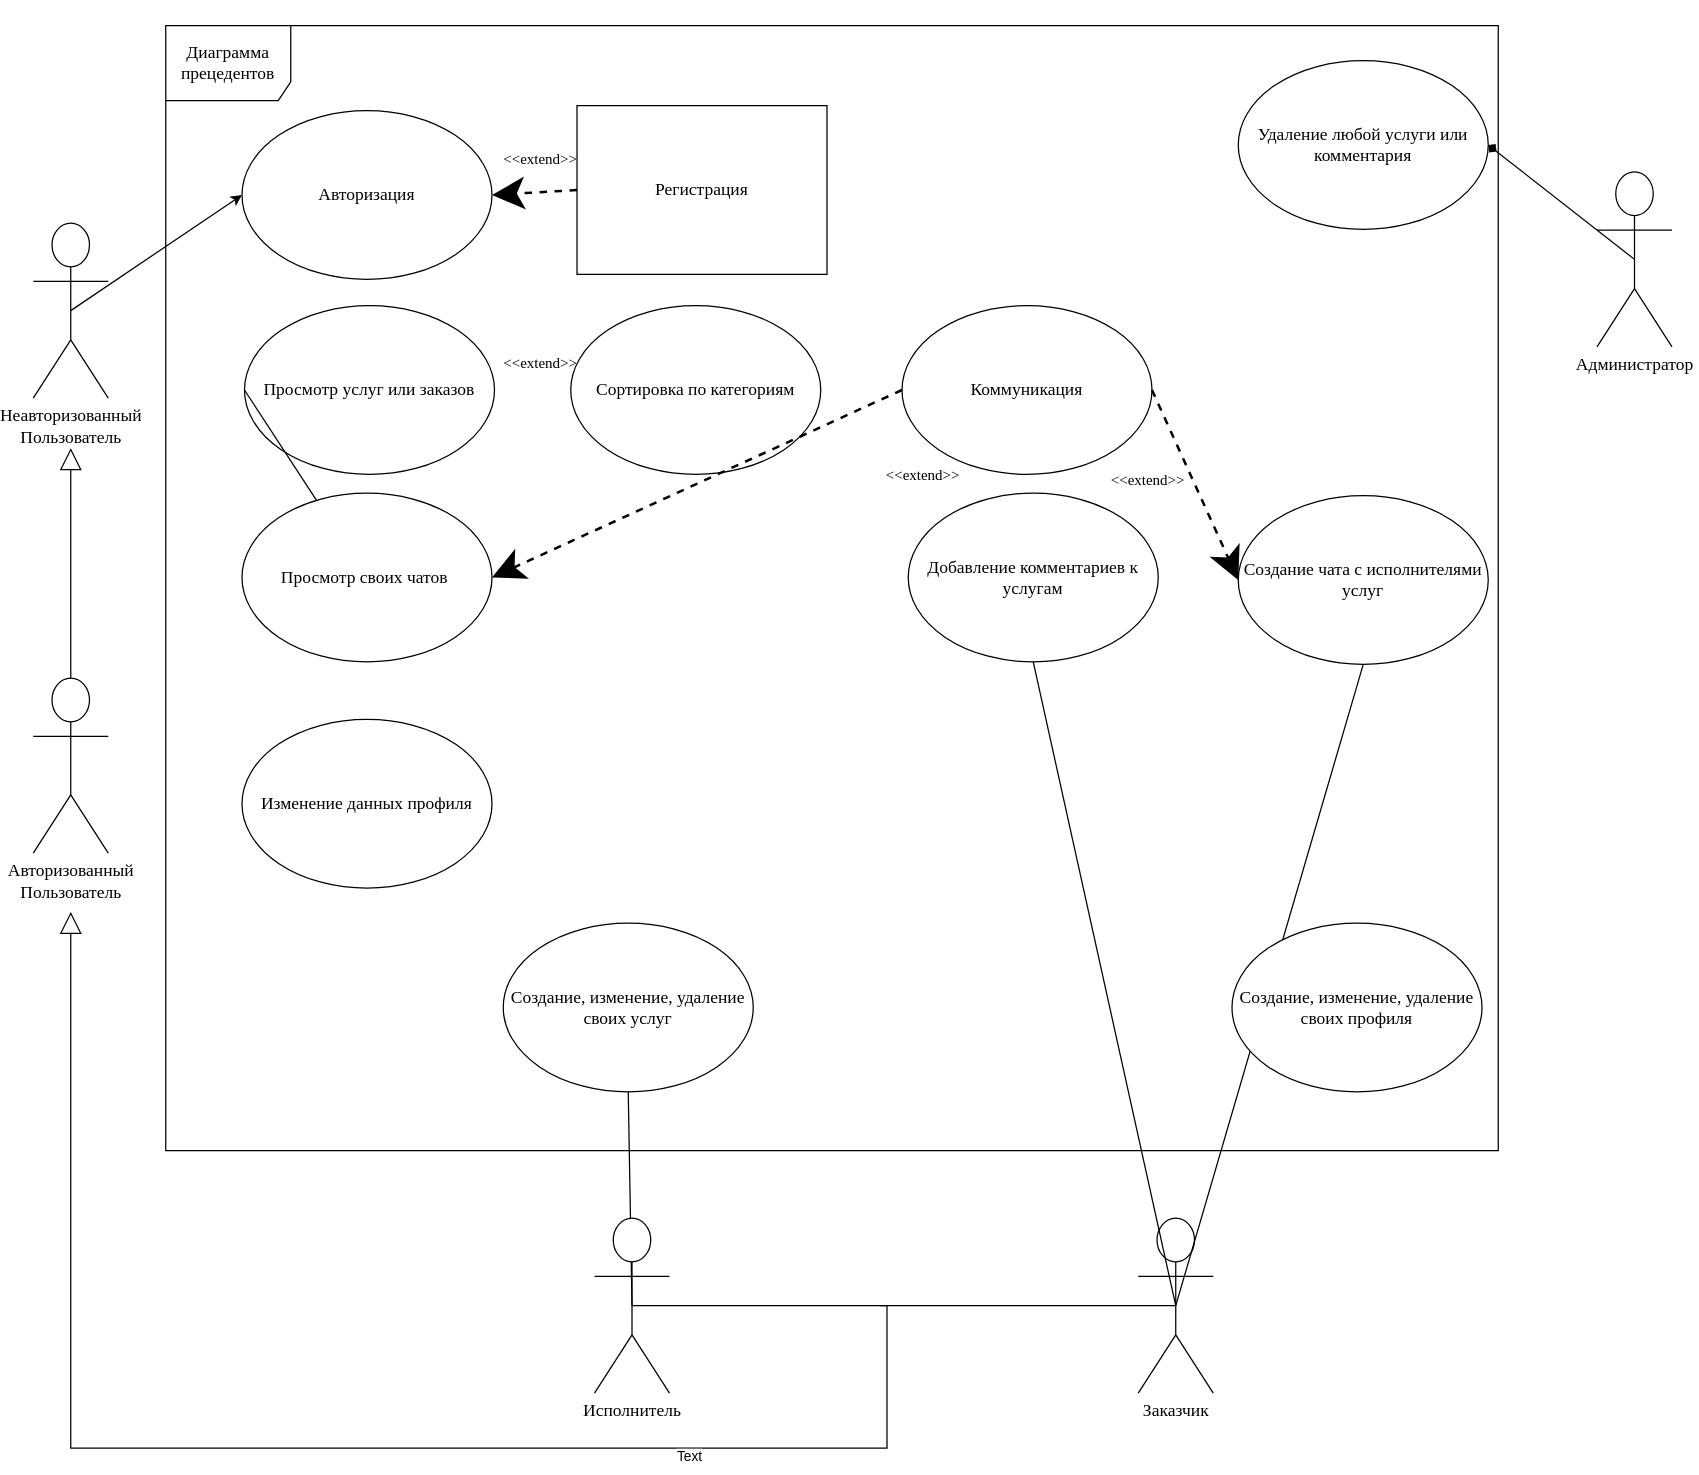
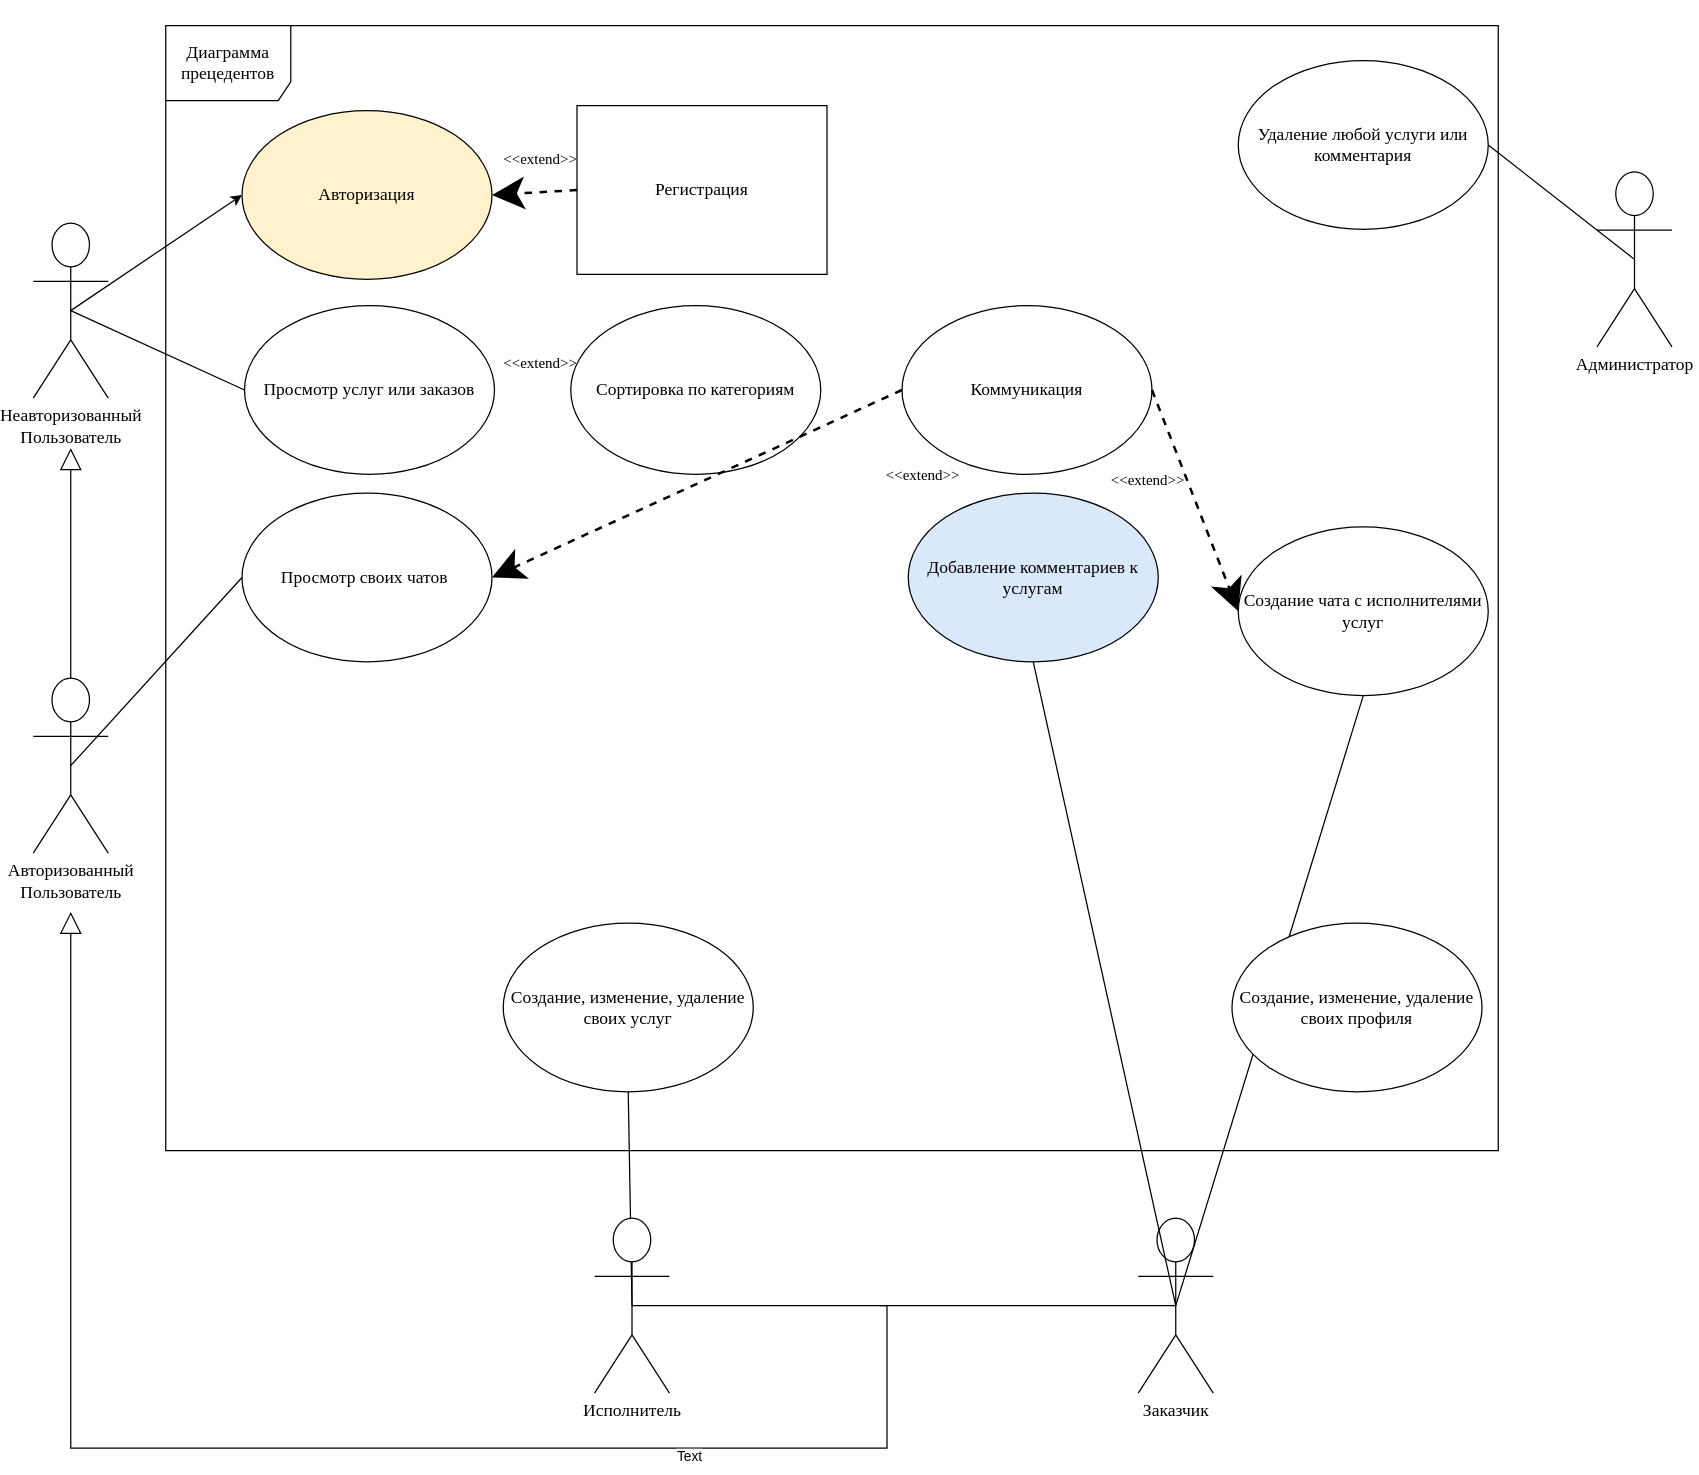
edge "Администратор" -> "Удаление любой услуги или комментария": arrowhead diamond -> none
node "Авторизация": fillcolor #ffffff -> #fff2cc
edge "Просмотр услуг или заказов" -- "Просмотр своих чатов": now "Просмотр услуг или заказов" -- "Неавторизованный Пользователь"
node "Добавление комментариев к услугам": fillcolor #ffffff -> #dae8fc
node "Создание чата с исполнителями услуг": moved (1363, 580) -> (1363, 611)
edge "Просмотр своих чатов" -- "Авторизованный Пользователь": added
node "Изменение данных профиля": removed
